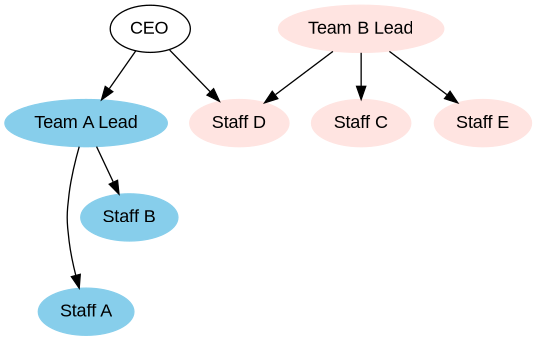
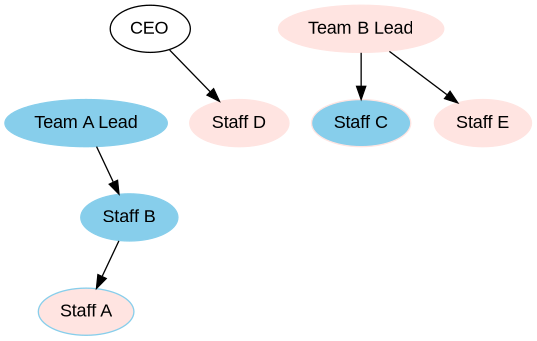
edge "CEO" -> "Team A Lead": removed
edge "Team B Lead" -> "Staff D": removed
node "Staff C": fillcolor mistyrose -> skyblue
edge "Team A Lead" -> "Staff A": now "Staff B" -> "Staff A"
node "Staff A": fillcolor skyblue -> mistyrose
